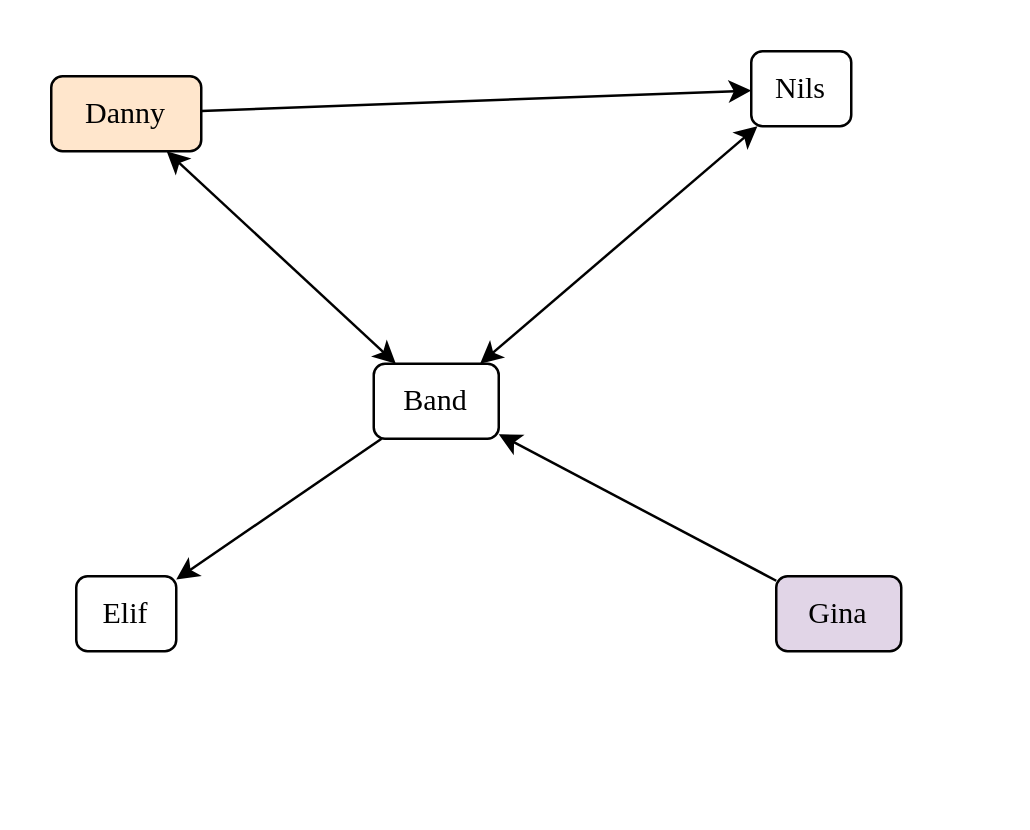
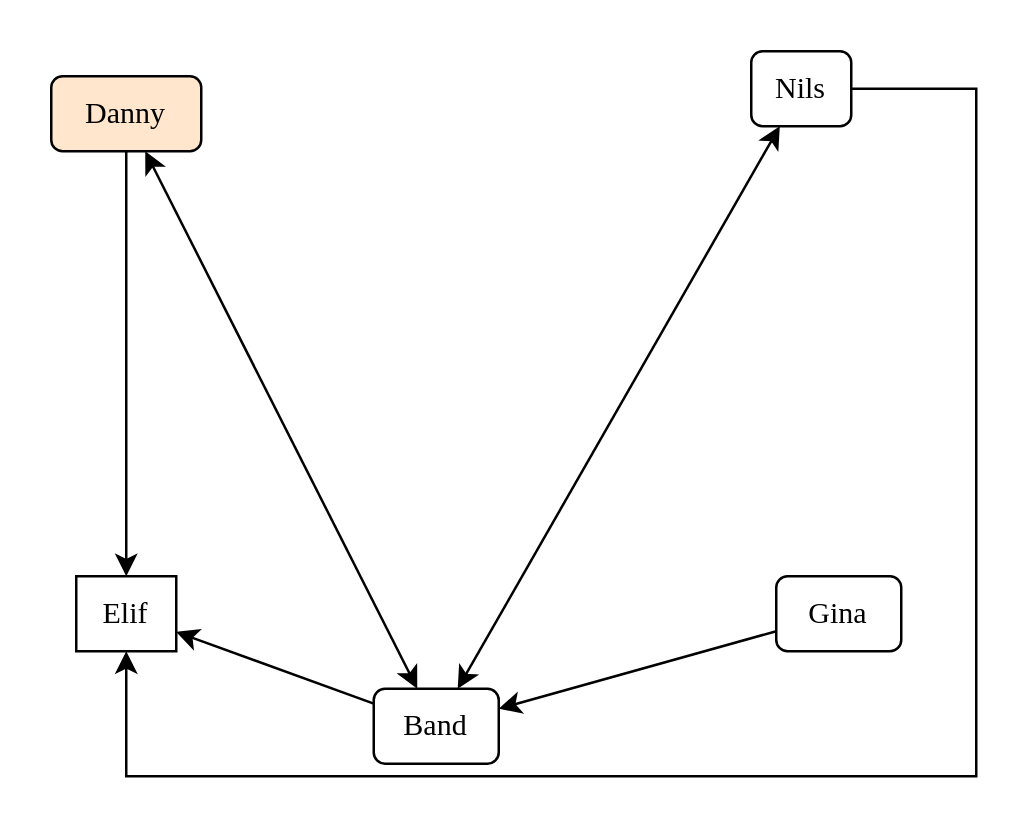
edge "Danny" -> "Nils": now "Danny" -> "Elif"
node "Band": moved (436, 401) -> (436, 726)
node "Elif": shape rounded rectangle -> rectangle
node "Gina": fillcolor #e1d5e7 -> #ffffff
edge "Nils" -> "Elif": added
